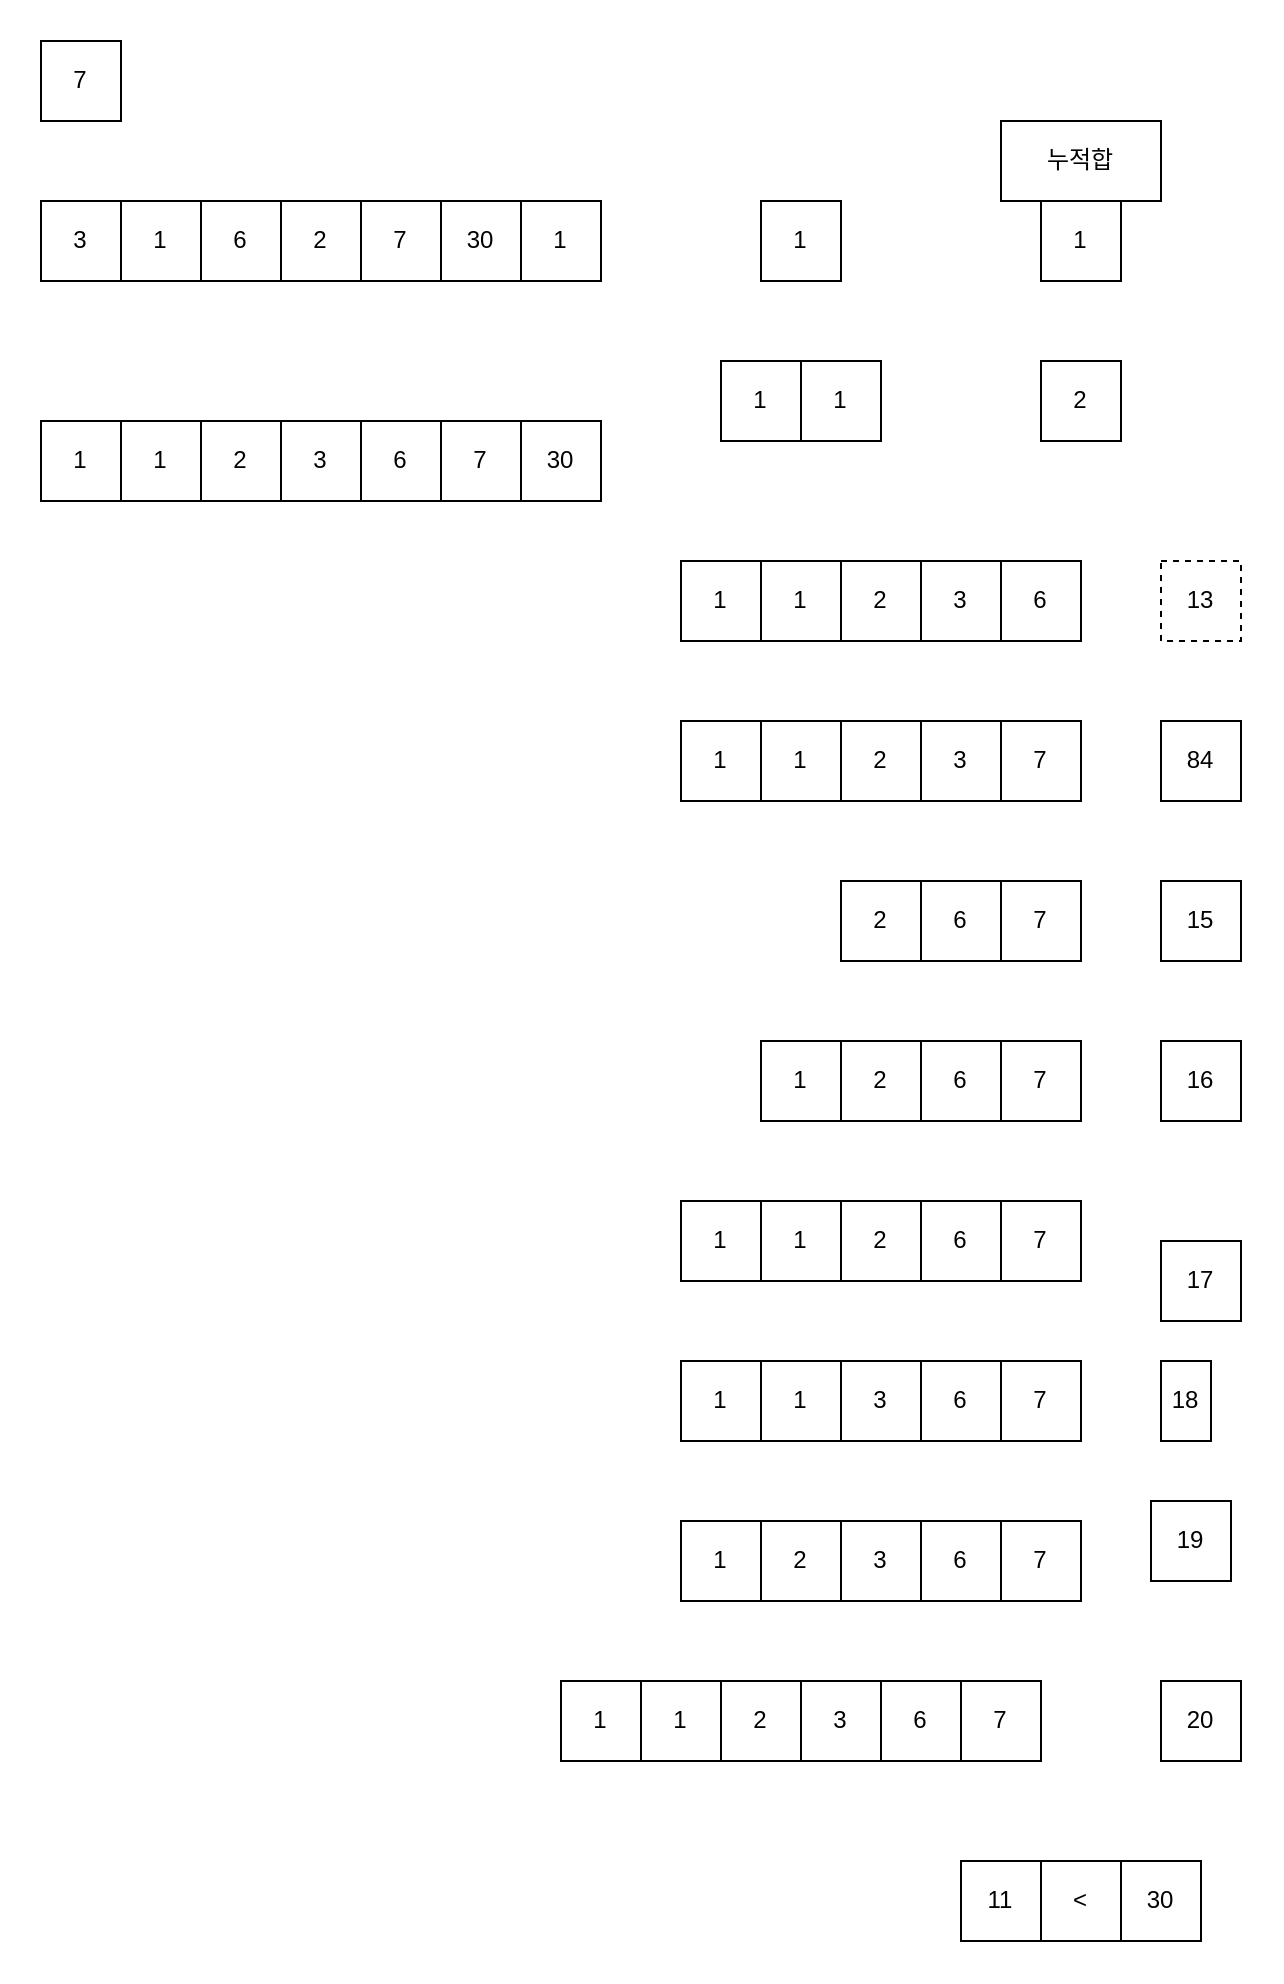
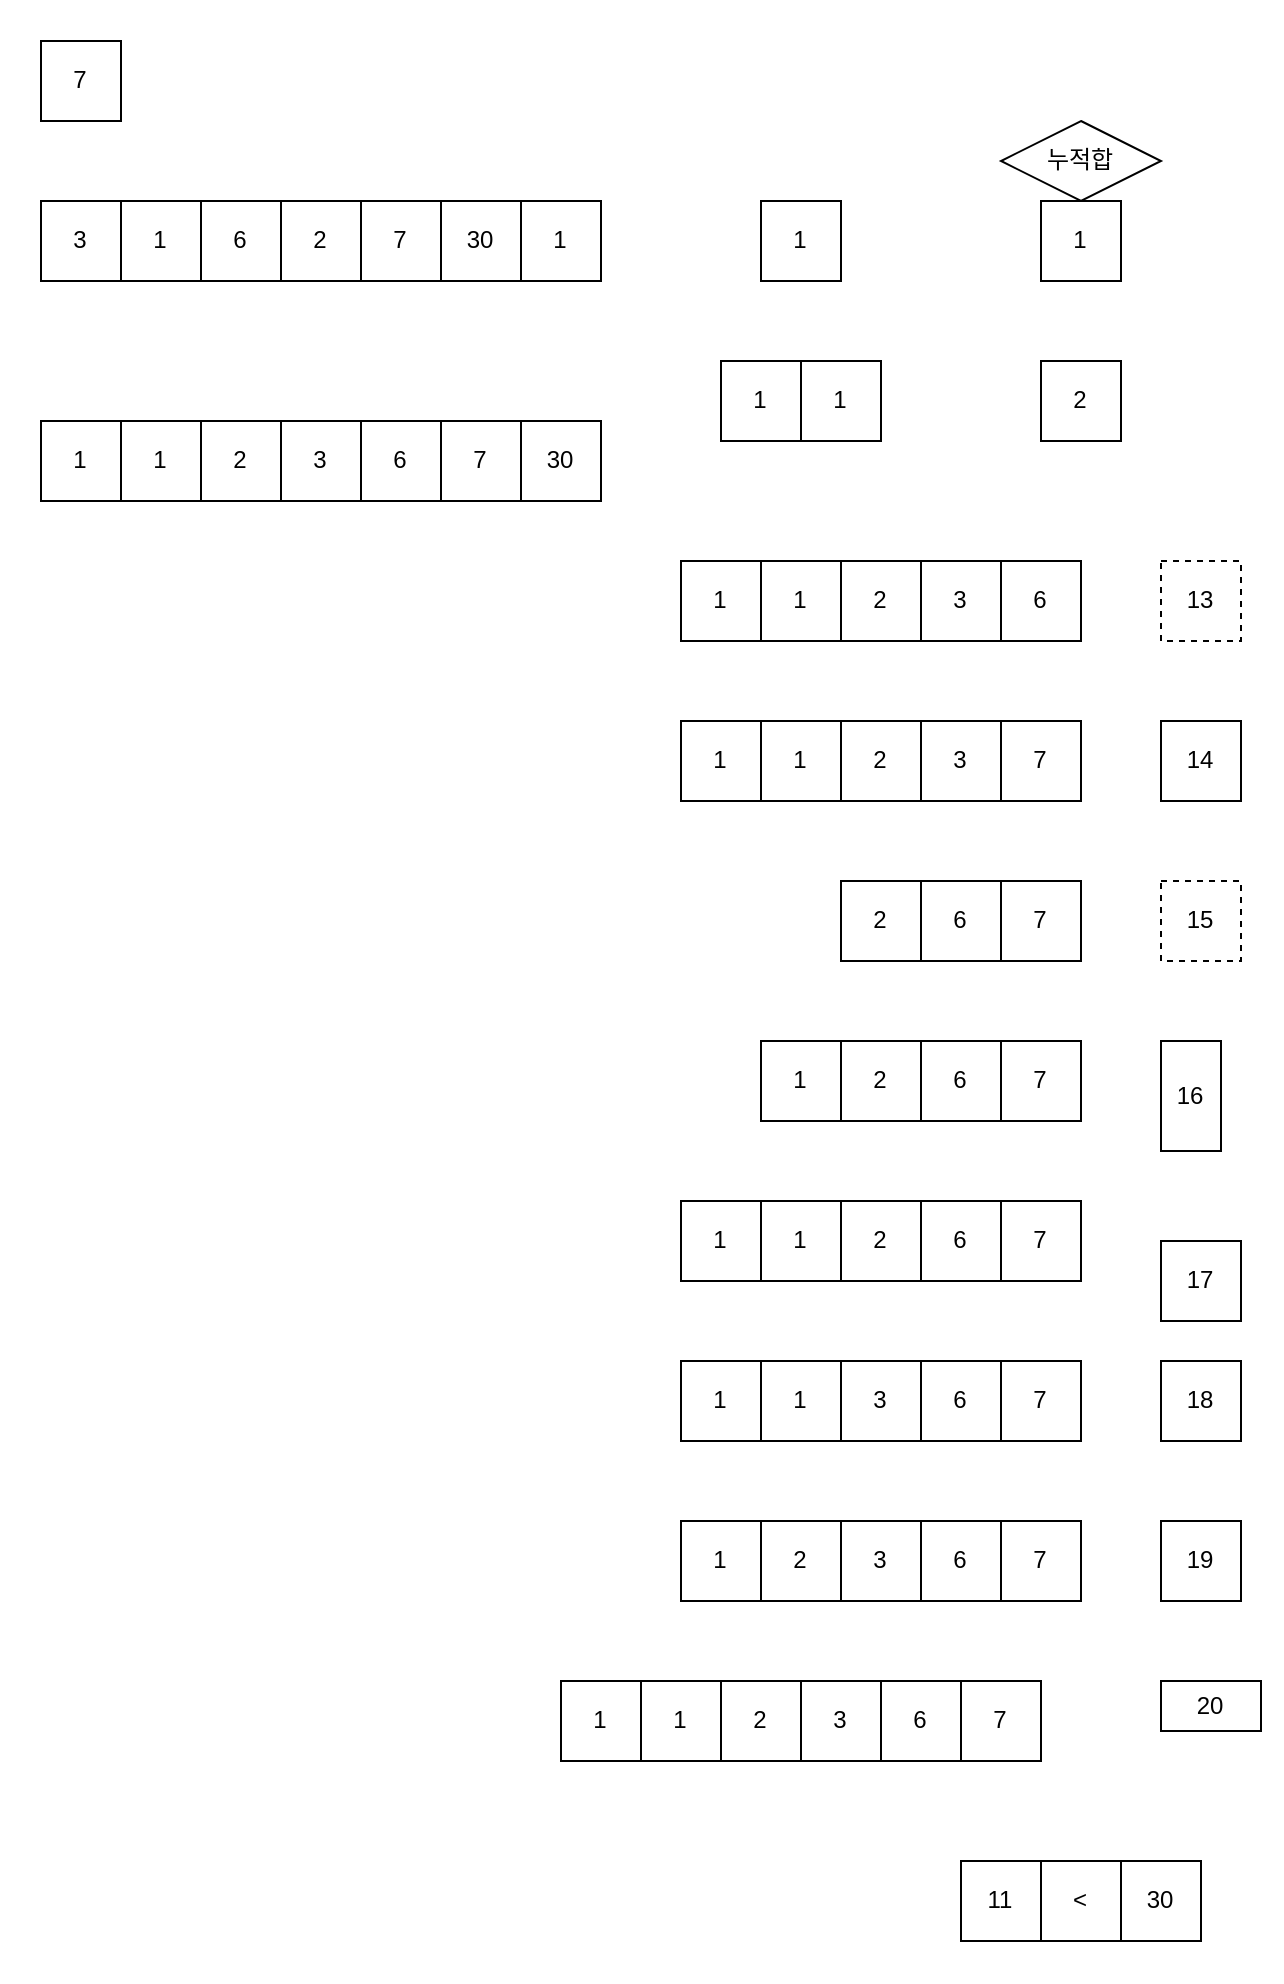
node "누적합": shape rectangle -> diamond
node "84": label "84" -> "14"
node "15": style solid -> dashed
node "16": size 80x80 -> 60x110
node "18": size 50x80 -> 80x80
node "19": moved (1191, 1541) -> (1201, 1561)
node "20": size 80x80 -> 100x50
